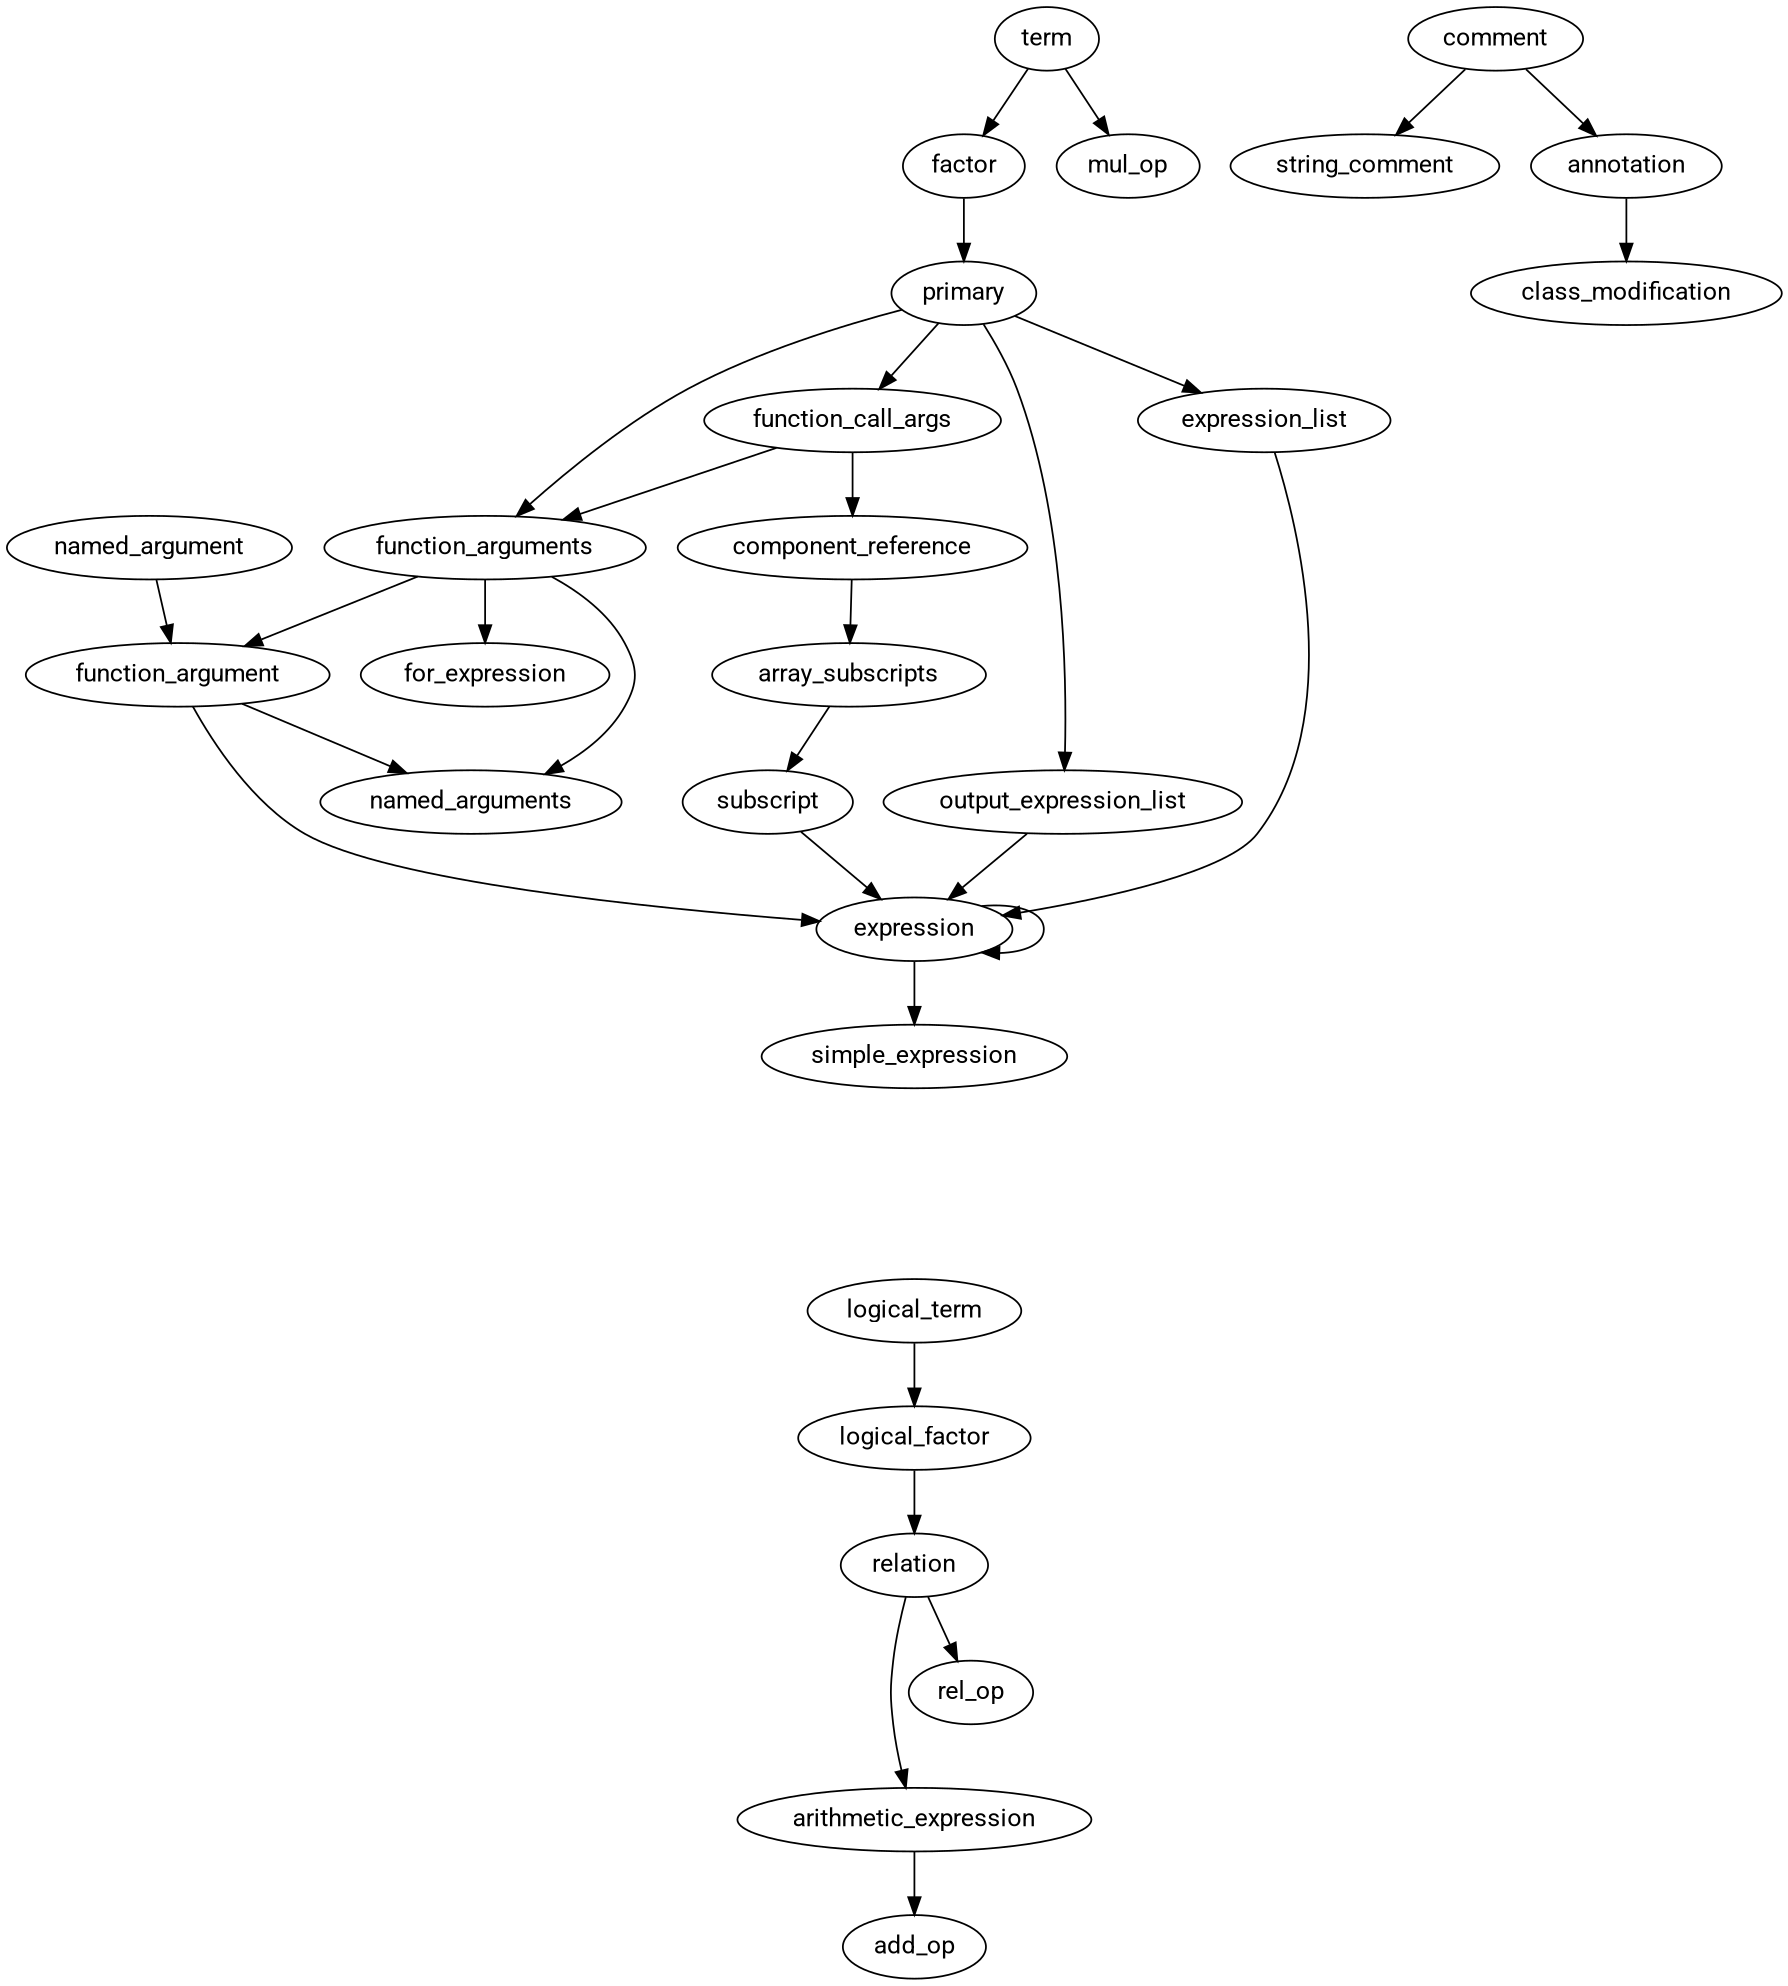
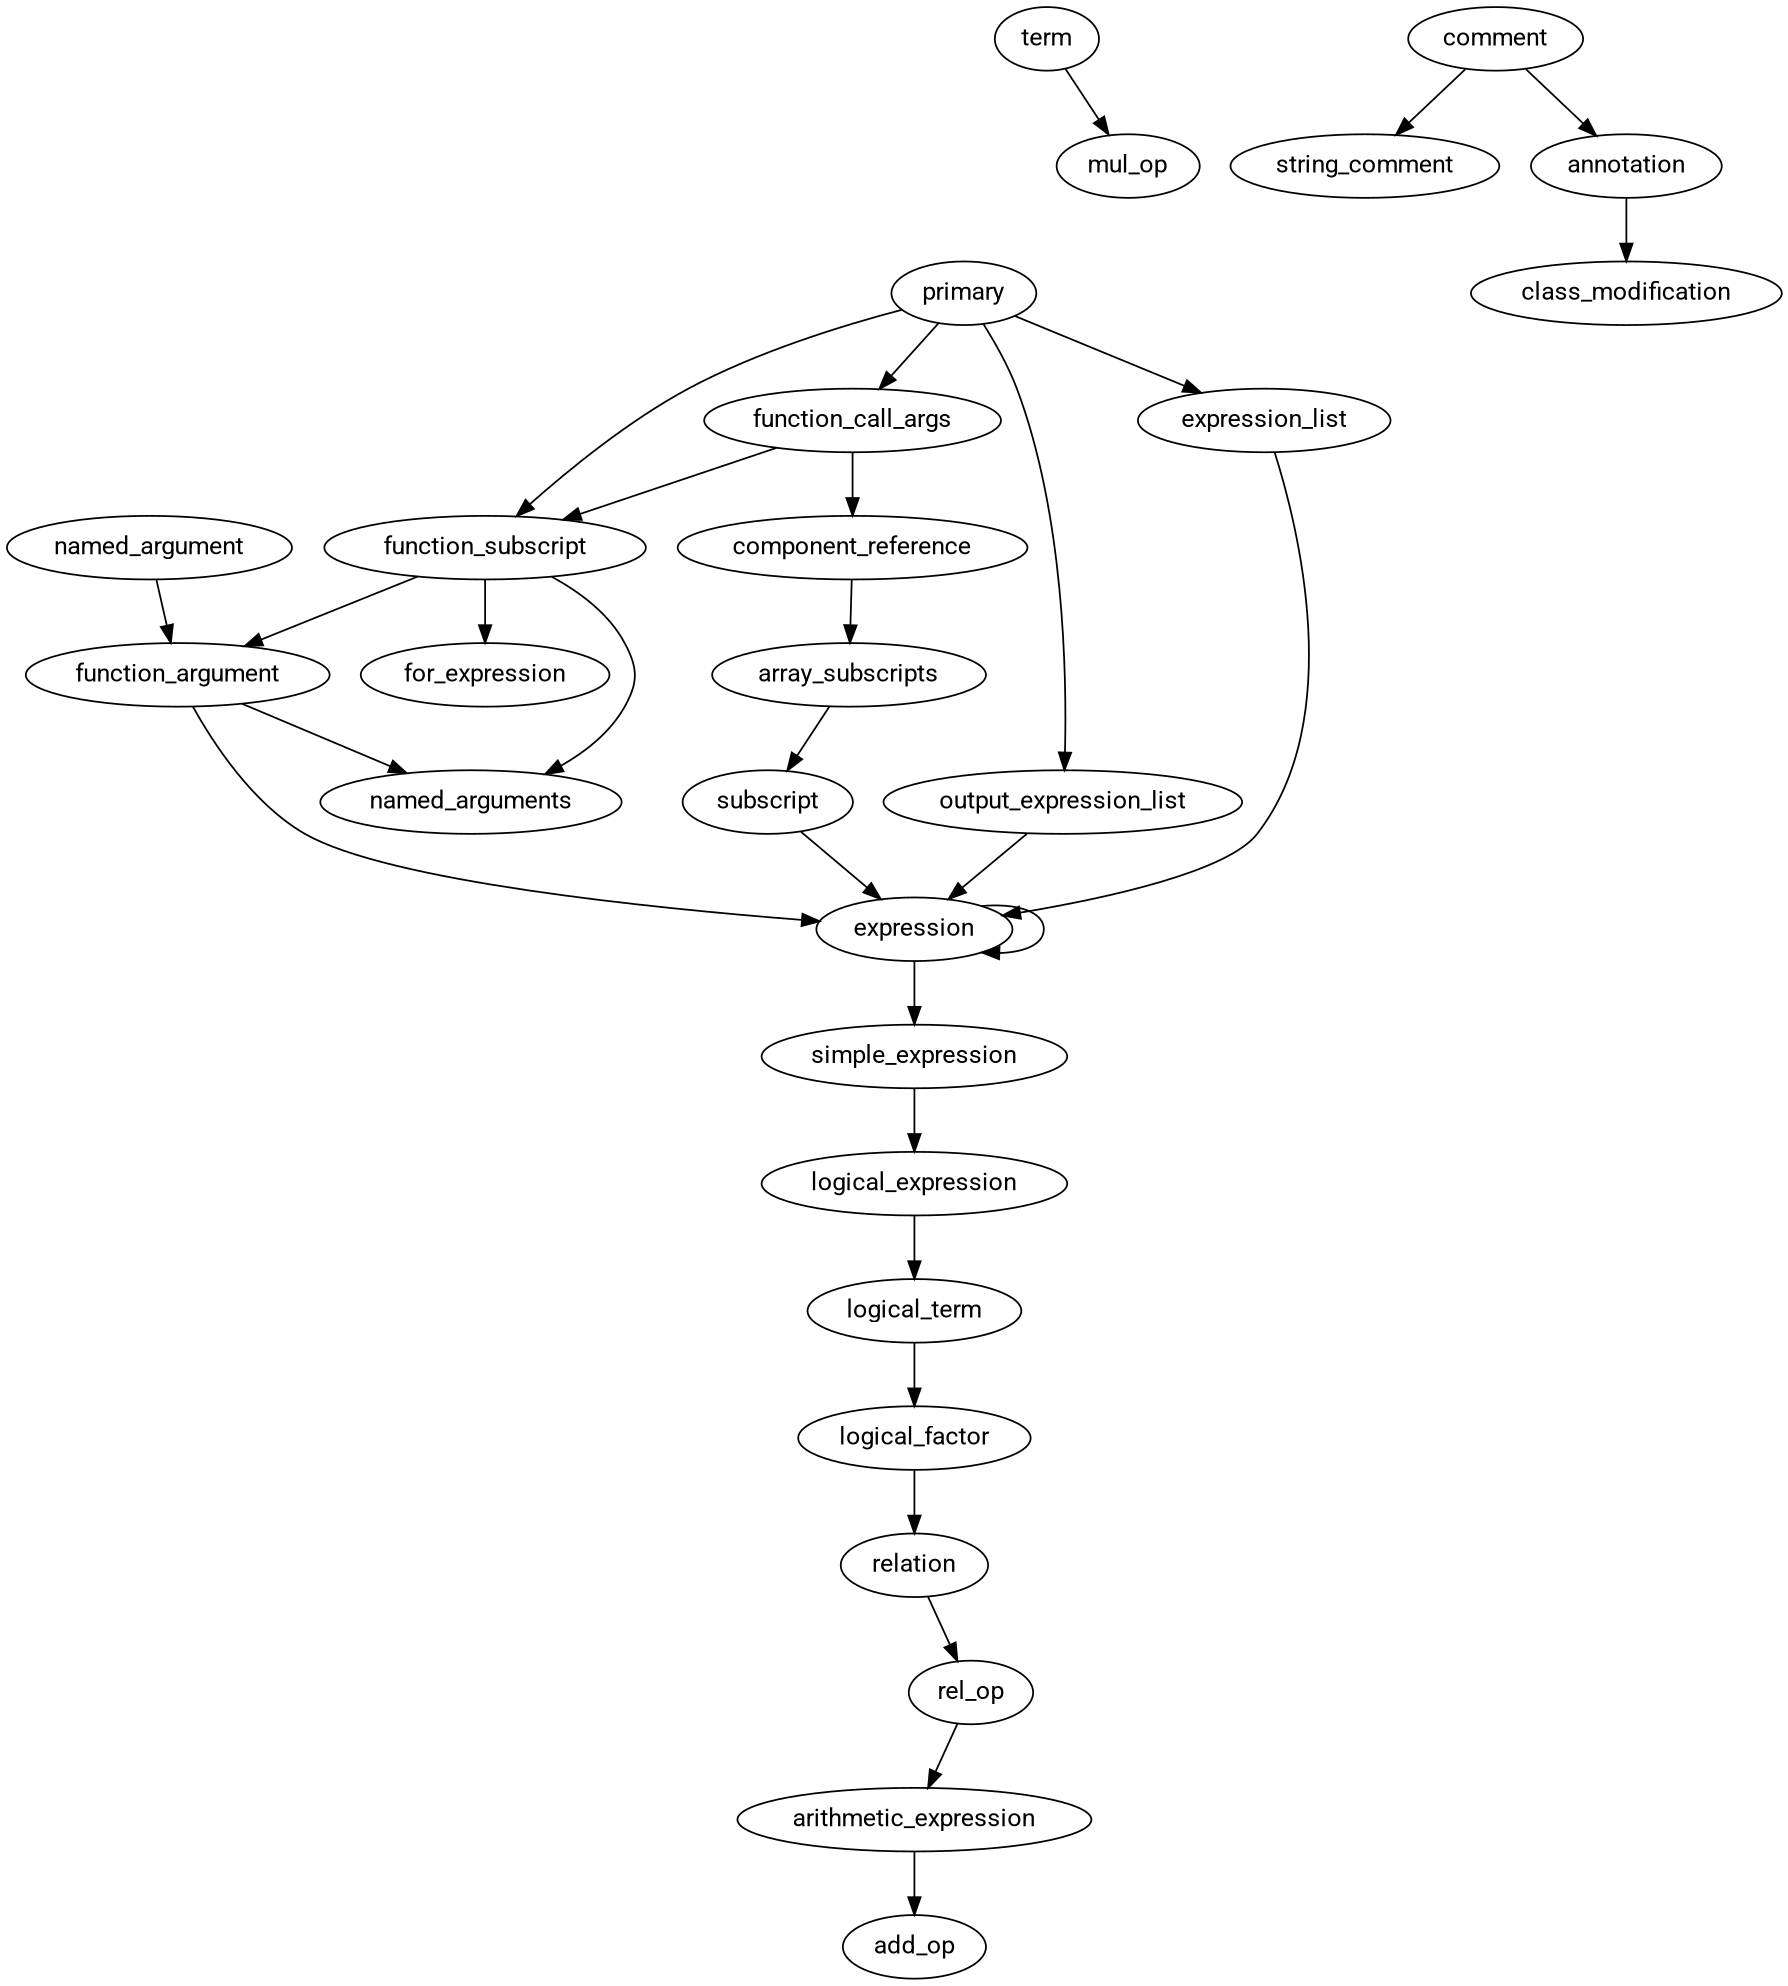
node "factor": removed
node "function_arguments": label "function_arguments" -> "function_subscript"
node "logical_expression": added
edge "relation" -> "arithmetic_expression": now "rel_op" -> "arithmetic_expression"
